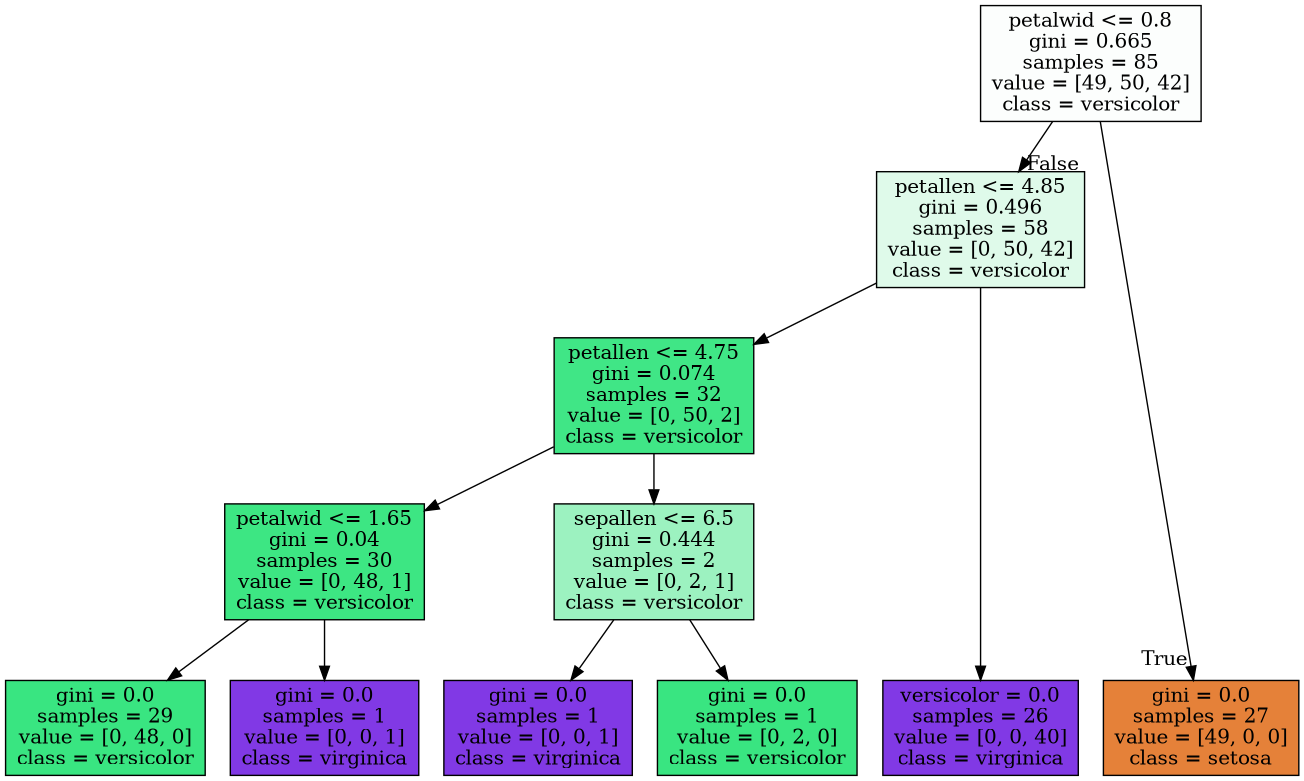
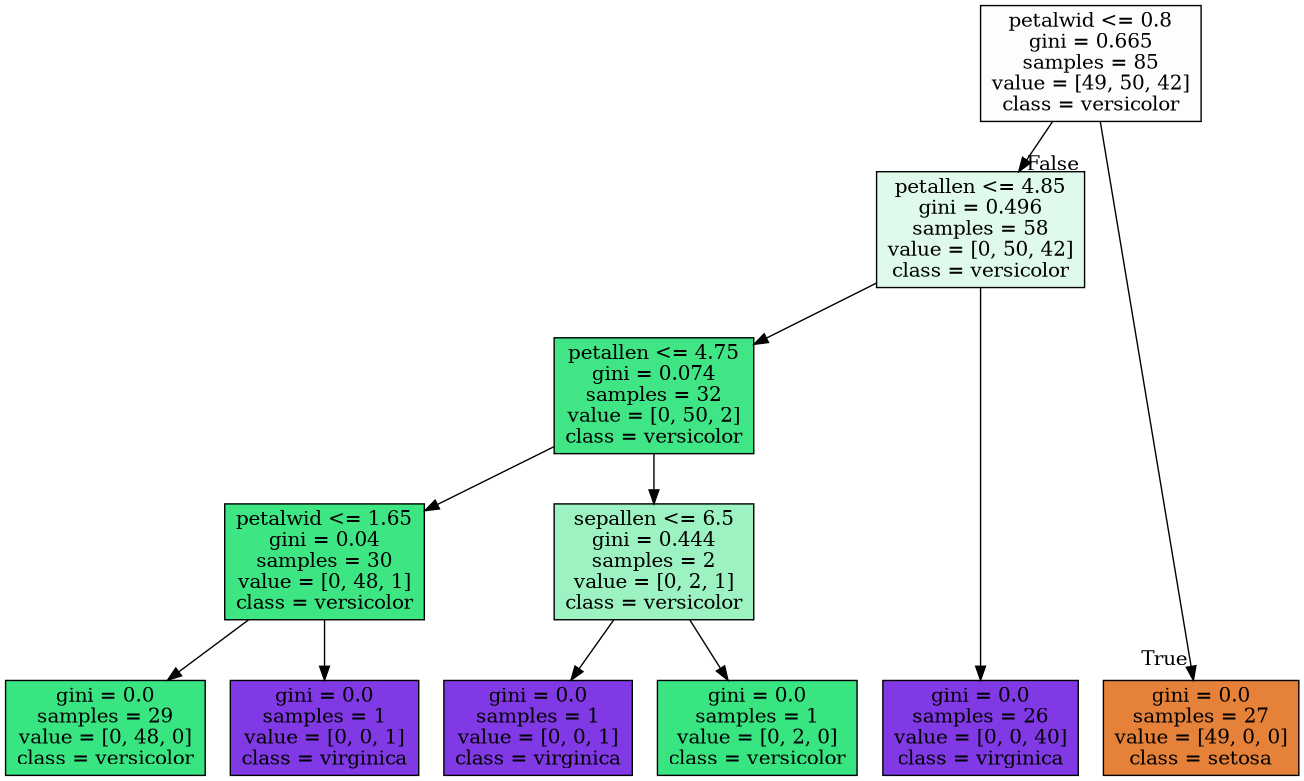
node "versicolor = 0.0 samples = 26 value = [0, 0, 40] class = virginica": label "versicolor = 0.0 samples = 26 value = [0, 0, 40] class = virginica" -> "gini = 0.0 samples = 26 value = [0, 0, 40] class = virginica"
